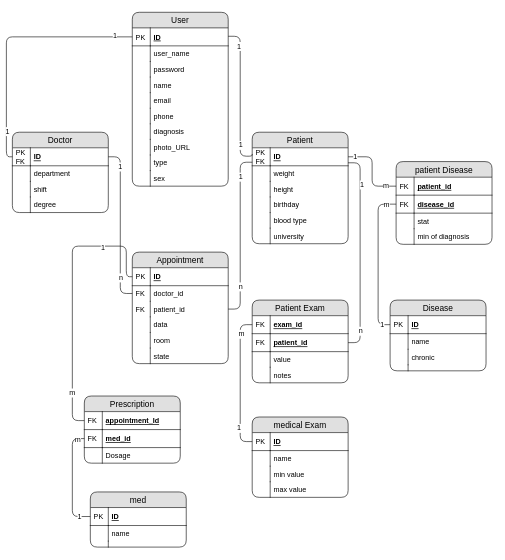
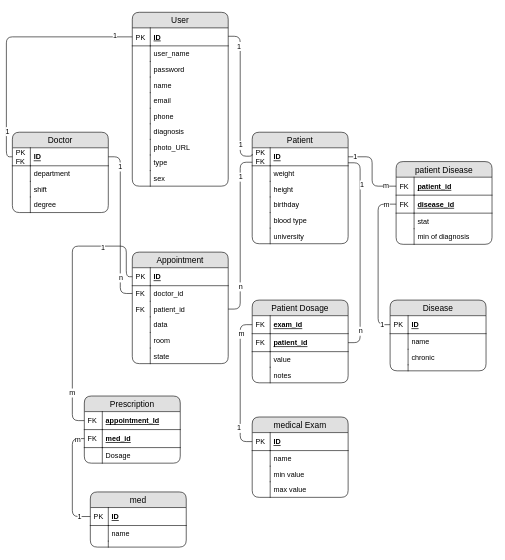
node "Patient Exam": label "Patient Exam" -> "Patient Dosage"
